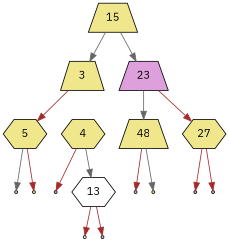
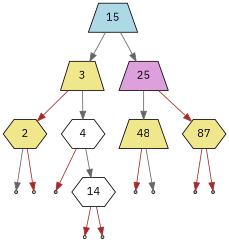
node "15": fillcolor khaki -> lightblue
node "23": label "23" -> "25"
edge "3" -> "4": added
node "5": label "5" -> "2"
node "4": fillcolor khaki -> white
node "27": label "27" -> "87"
node "13": label "13" -> "14"
